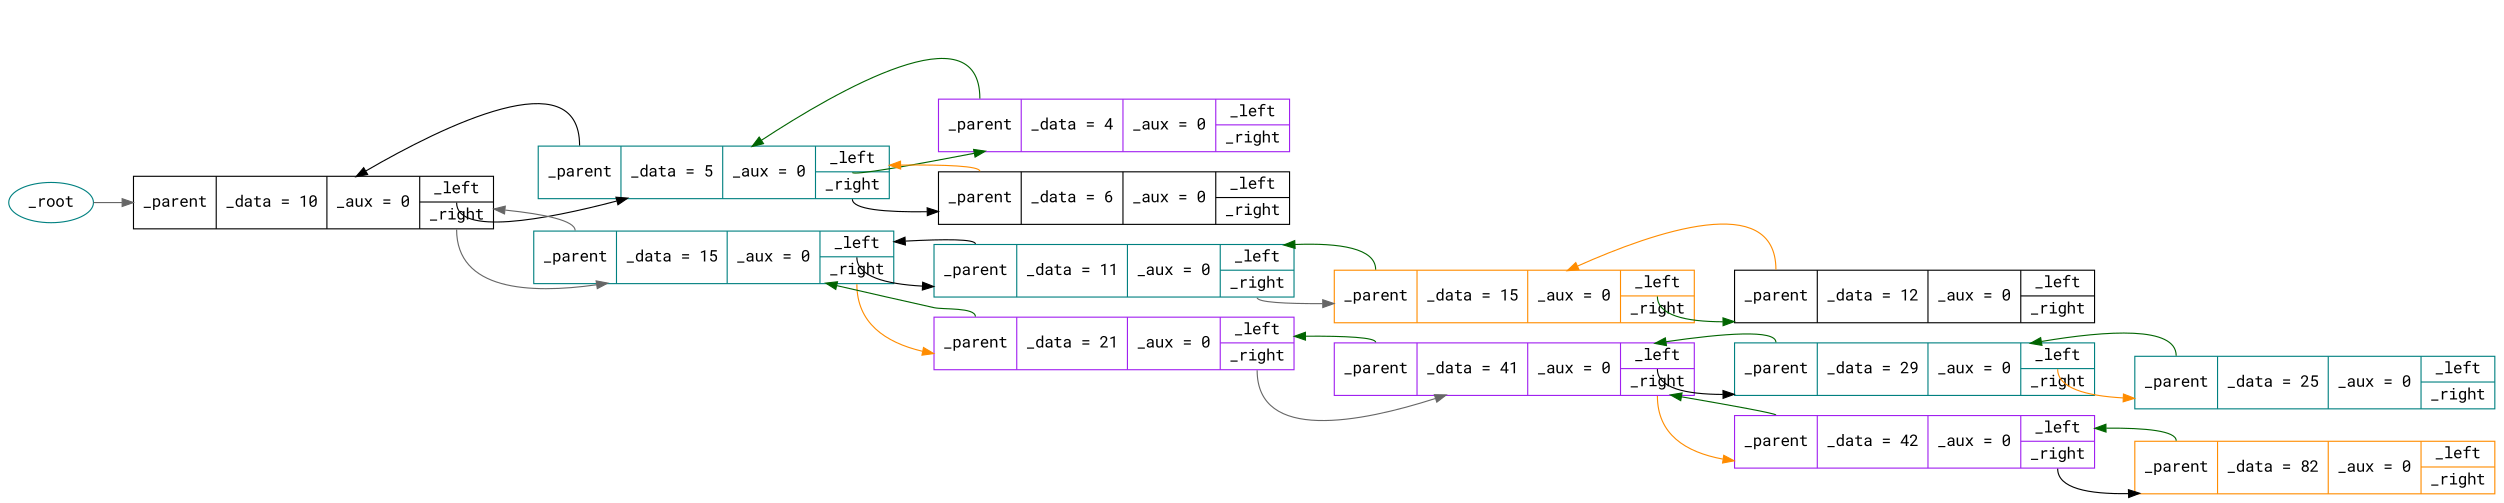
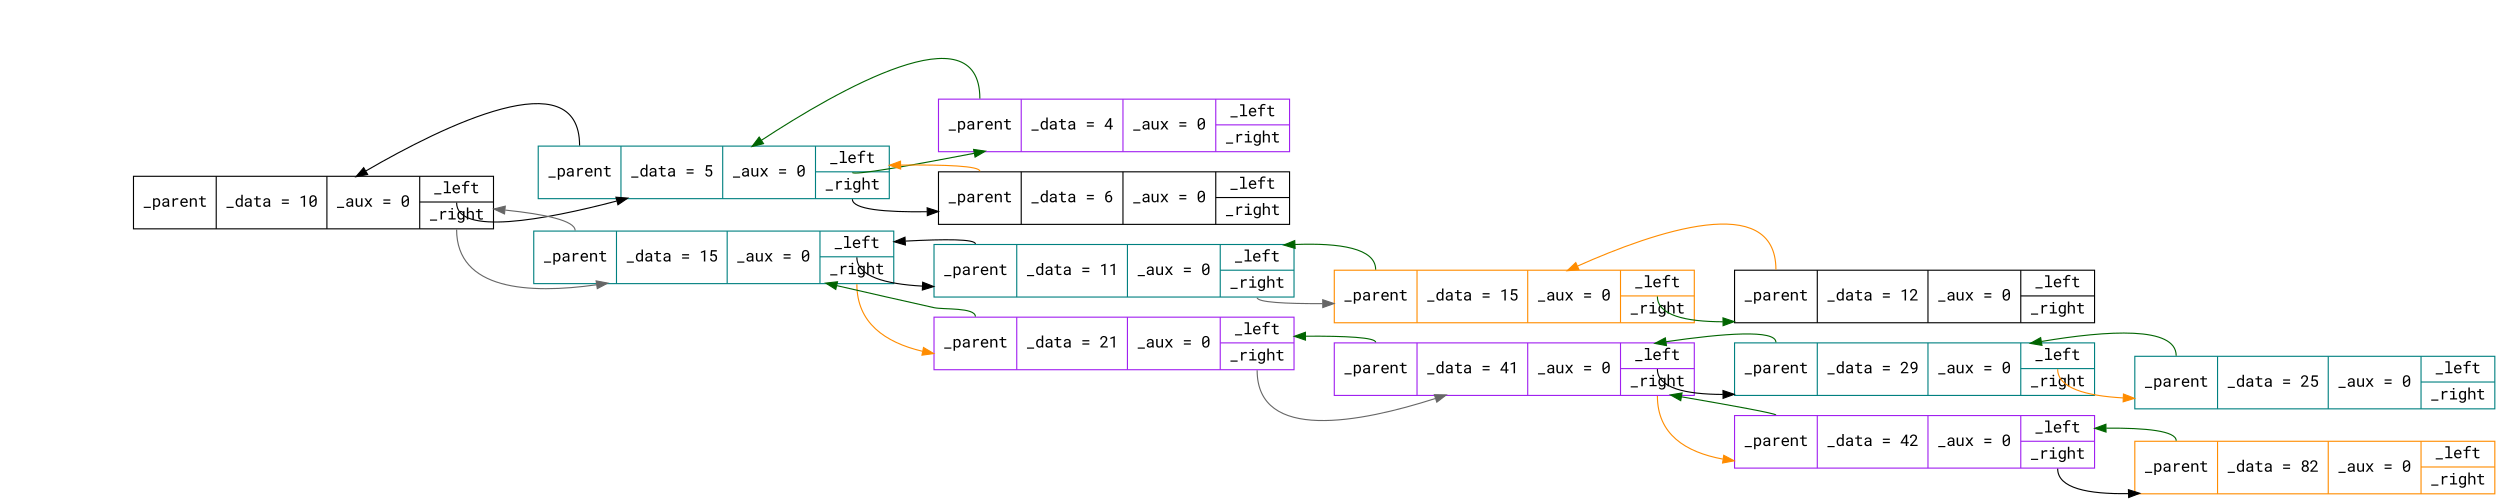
node "_root": removed
